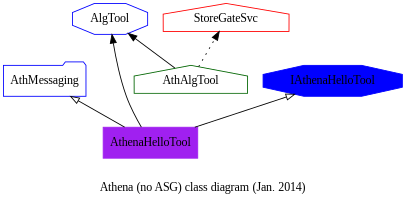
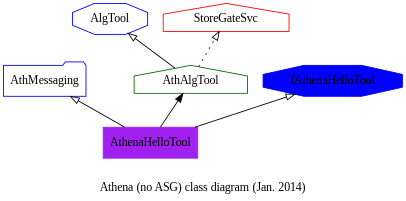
edge "AthAlgTool" -> "AlgTool": arrowhead normal -> onormal
edge "AthAlgTool" -> "StoreGateSvc": arrowhead normal -> onormal
edge "AthenaHelloTool" -> "AlgTool": now "AthenaHelloTool" -> "AthAlgTool"
